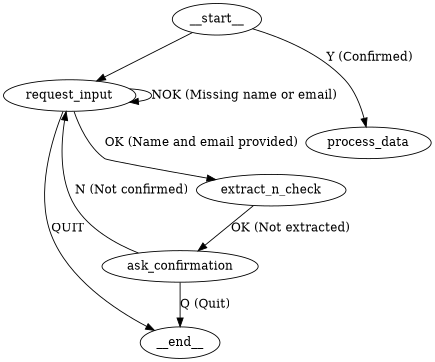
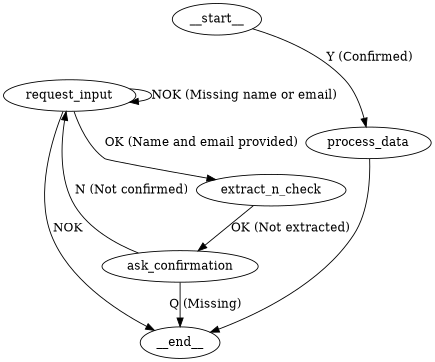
edge "__start__" -> "request_input": removed
edge "request_input" -> "__end__": label "QUIT" -> "NOK"
edge "process_data" -> "__end__": added
edge "ask_confirmation" -> "__end__": label "Q (Quit)" -> "Q (Missing)"
